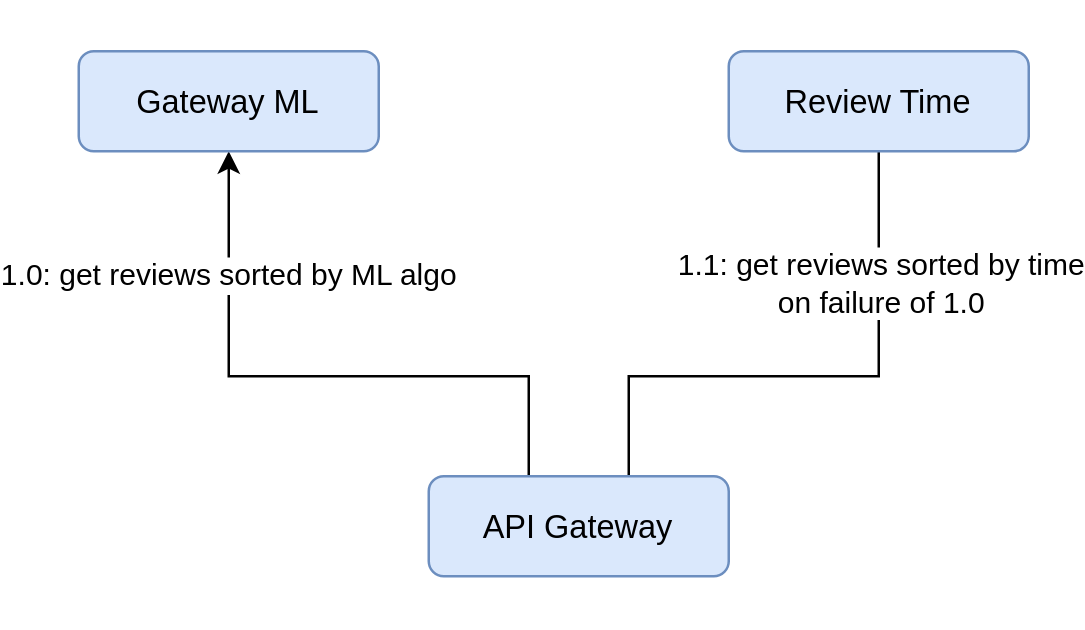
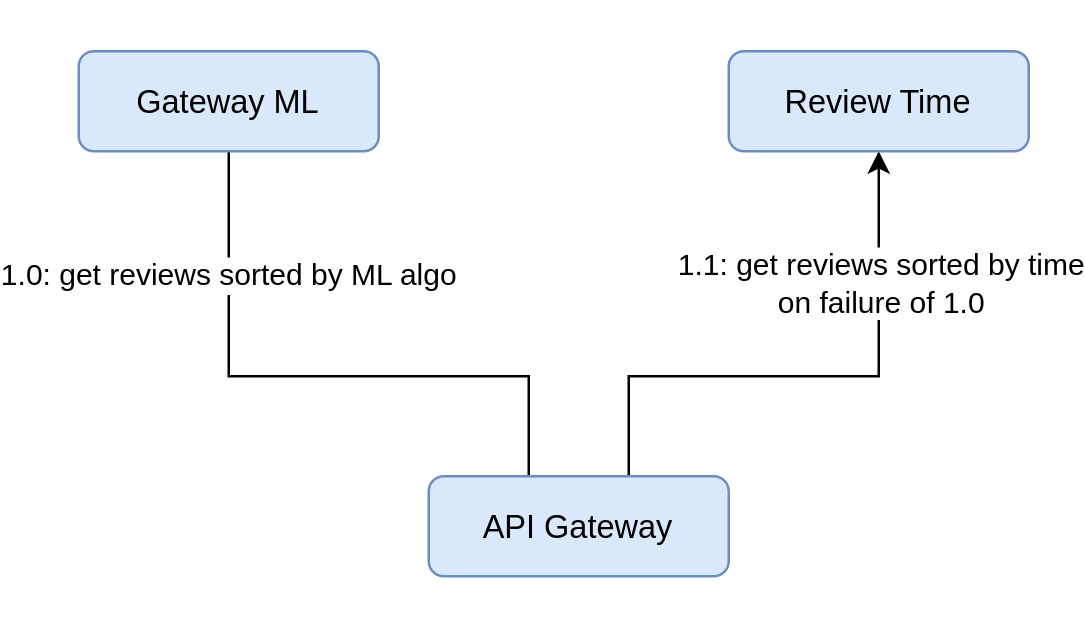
edge "Review Time" -- "API Gateway": arrowhead none -> classic
edge "API Gateway" -> "Gateway ML": arrowhead classic -> none
